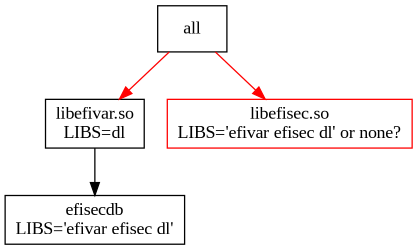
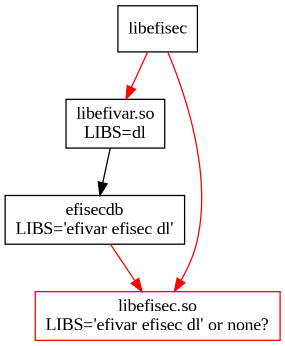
node "all": label "all" -> "libefisec"
edge "efisecdb LIBS='efivar efisec dl'" -> "libefisec.so LIBS='efivar efisec dl' or none?": added
